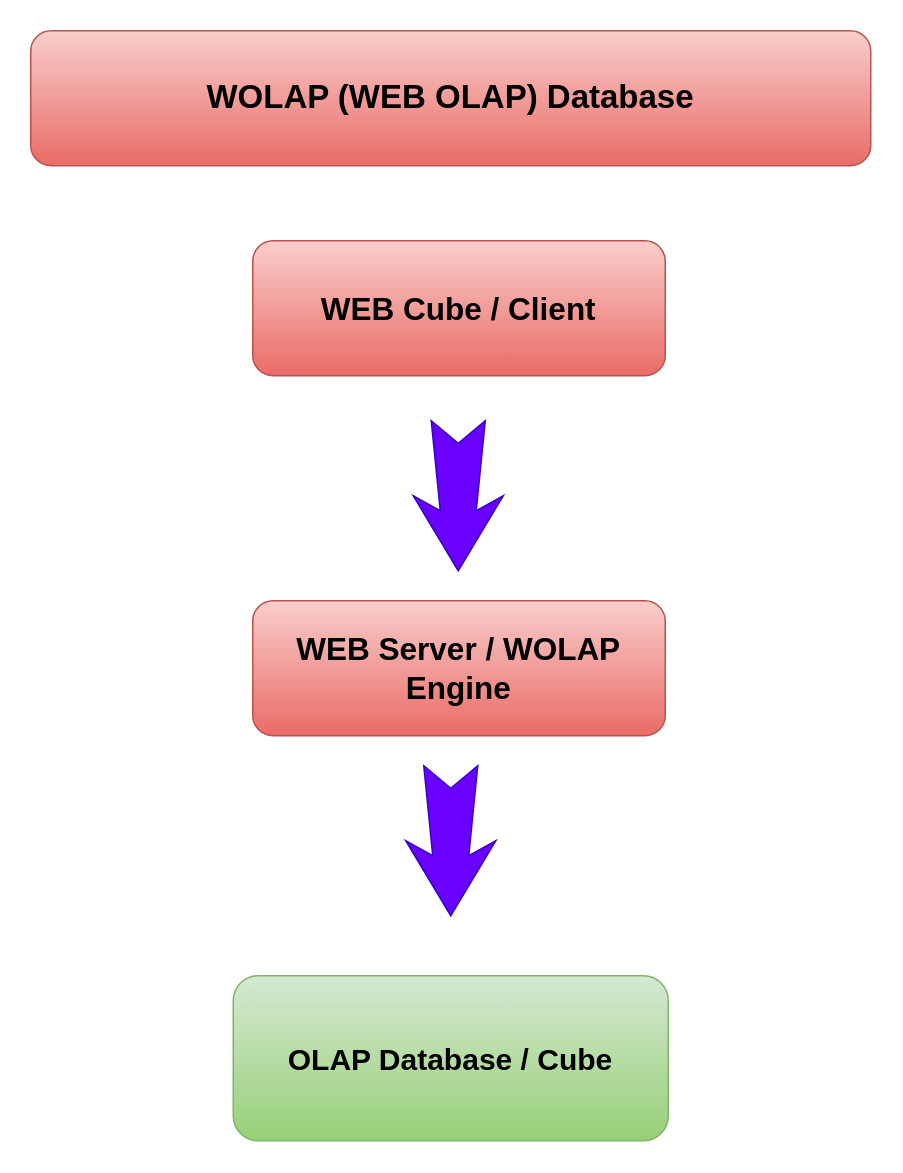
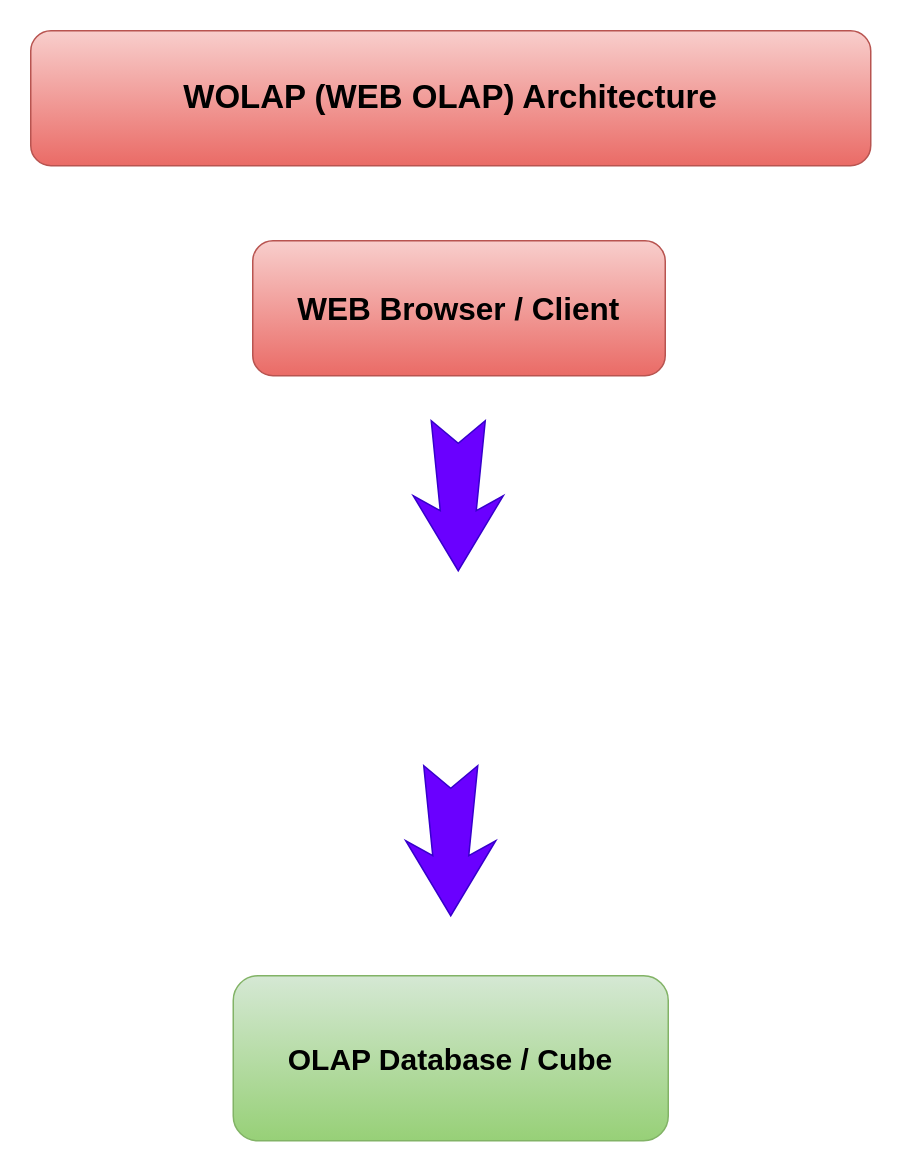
node "WOLAP (WEB OLAP) Database": label "WOLAP (WEB OLAP) Database" -> "WOLAP (WEB OLAP) Architecture"
node "WEB Cube / Client": label "WEB Cube / Client" -> "WEB Browser / Client"
node "WEB Server / WOLAP Engine": removed
